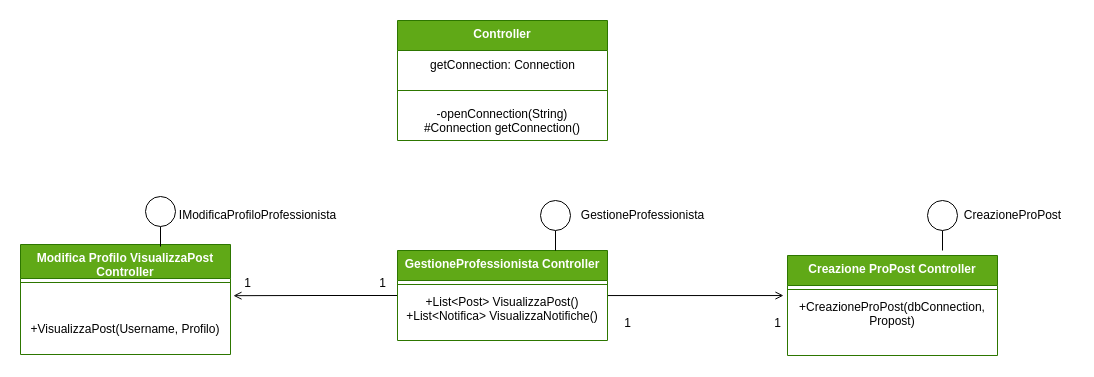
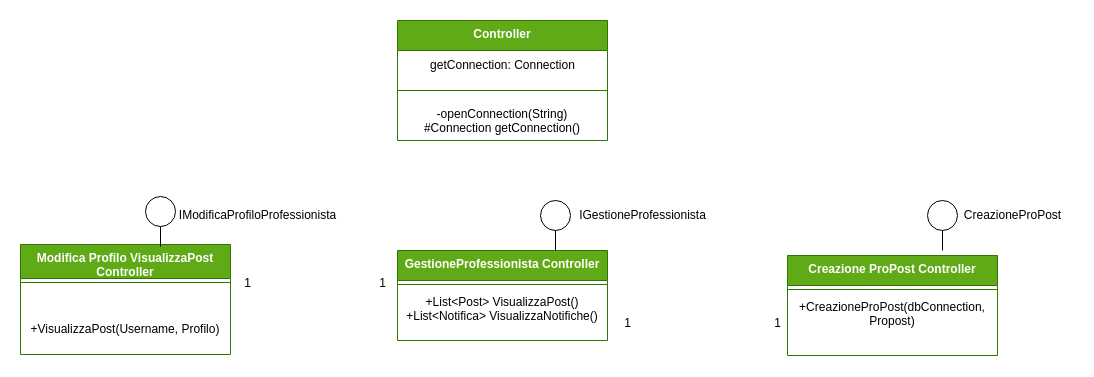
node "GestioneProfessionista": label "GestioneProfessionista" -> "IGestioneProfessionista"
edge "GestioneProfessionista Controller" -> "+VisualizzaPost(Username, Profilo)": removed
edge "GestioneProfessionista Controller" -> "+CreazioneProPost(dbConnection, Propost)": removed
